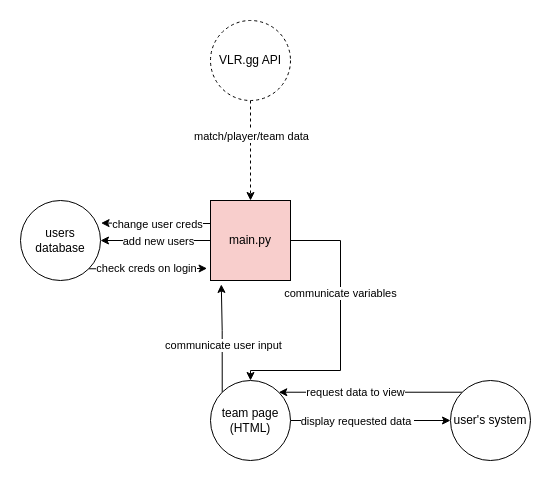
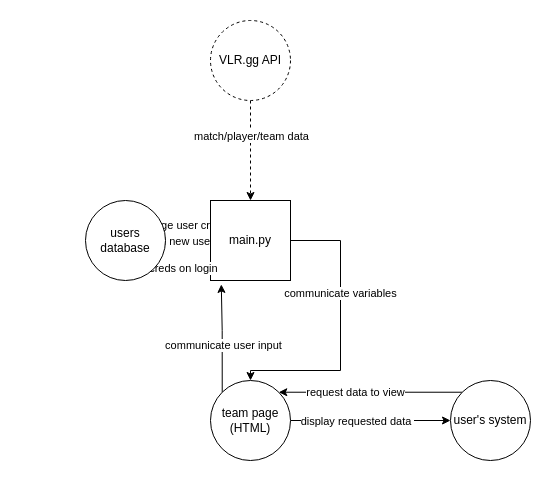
node "users database": moved (61, 241) -> (126, 241)
node "main.py": fillcolor #f8cecc -> #ffffff
